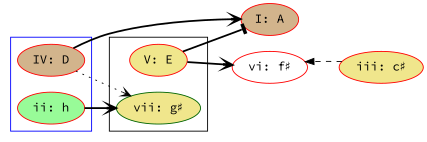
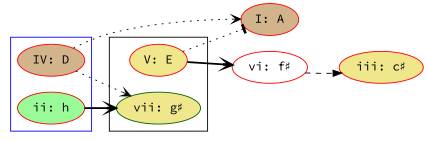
edge "IV: D" -> "I: A": style bold -> dotted
edge "V: E" -> "I: A": style bold -> dotted
edge "iii: c♯" -> "vi: f♯": reversed
